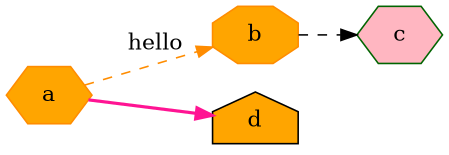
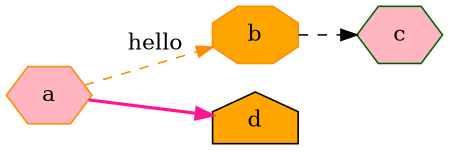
node "a": fillcolor orange -> lightpink
